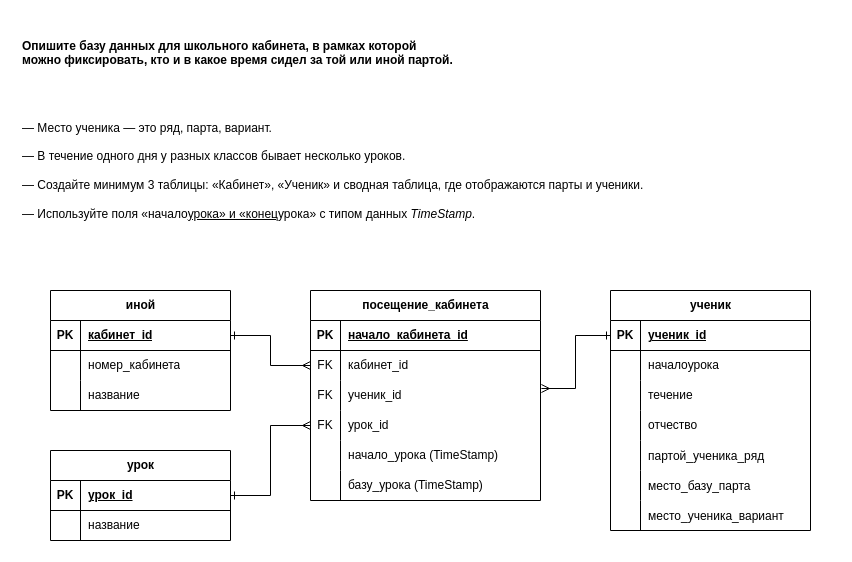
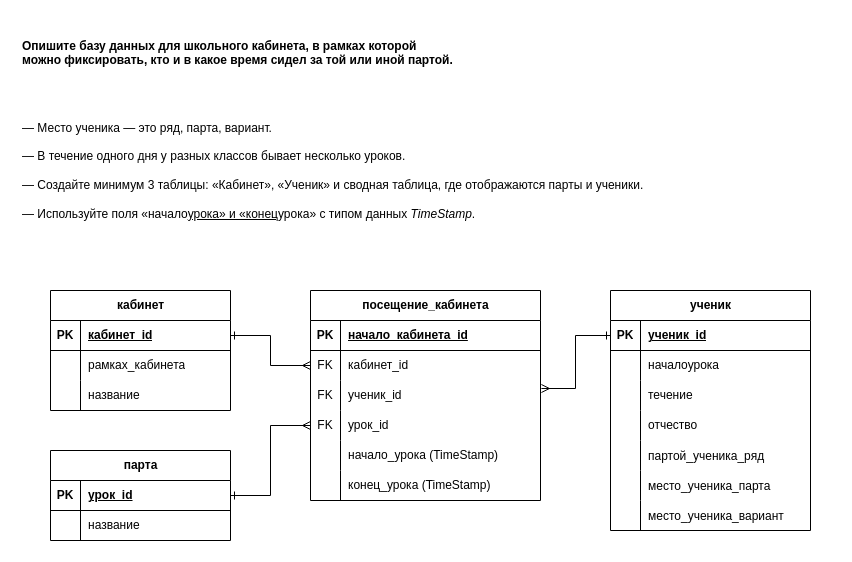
node "иной": label "иной" -> "кабинет"
node "номер_кабинета": label "номер_кабинета" -> "рамках_кабинета"
node "урок": label "урок" -> "парта"
node "базу_урока (TimeStamp)": label "базу_урока (TimeStamp)" -> "конец_урока (TimeStamp)"
node "место_базу_парта": label "место_базу_парта" -> "место_ученика_парта"
